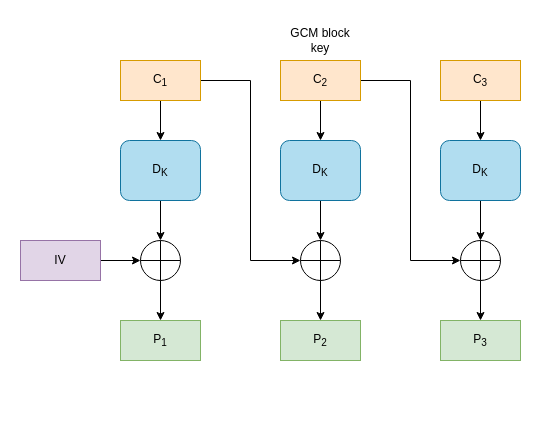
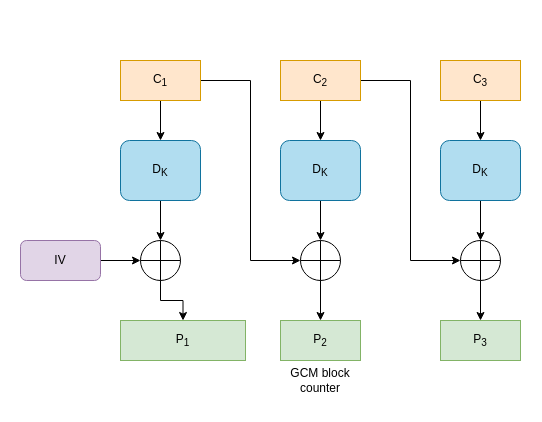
node "GCM block key": removed
node "IV": shape rectangle -> rounded rectangle
node "P1": size 80x40 -> 125x40
node "GCM block counter": added
